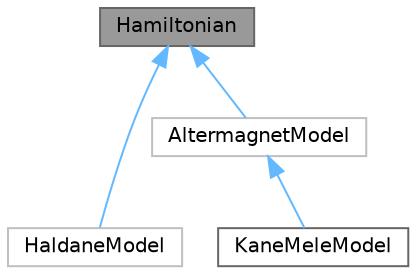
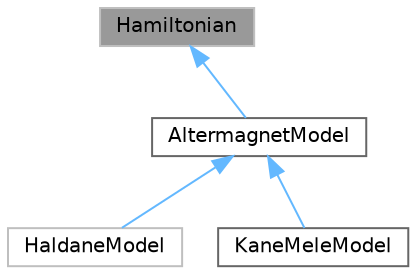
node "Hamiltonian": color gray40 -> grey75
node "AltermagnetModel": color grey75 -> gray40
edge "HaldaneModel" -> "Hamiltonian": now "HaldaneModel" -> "AltermagnetModel"
